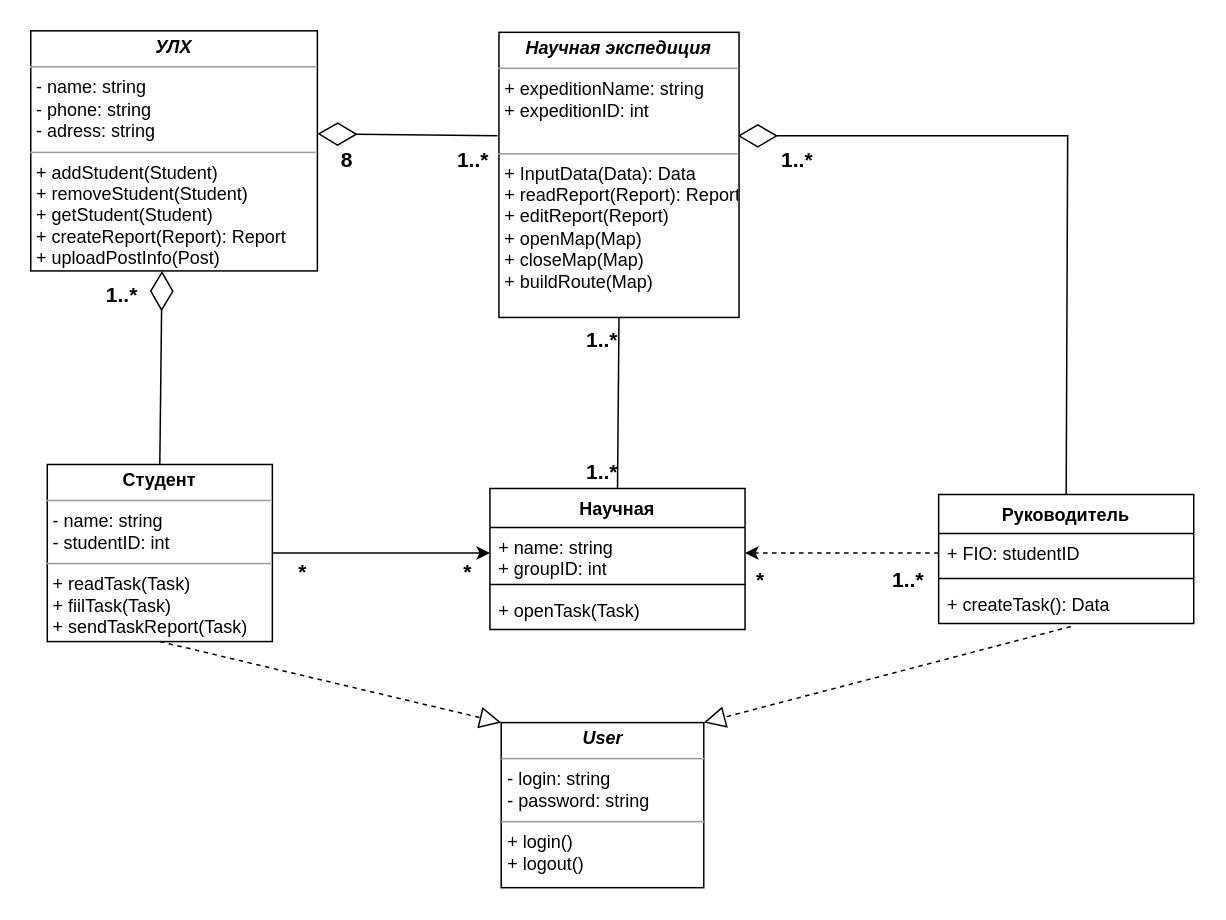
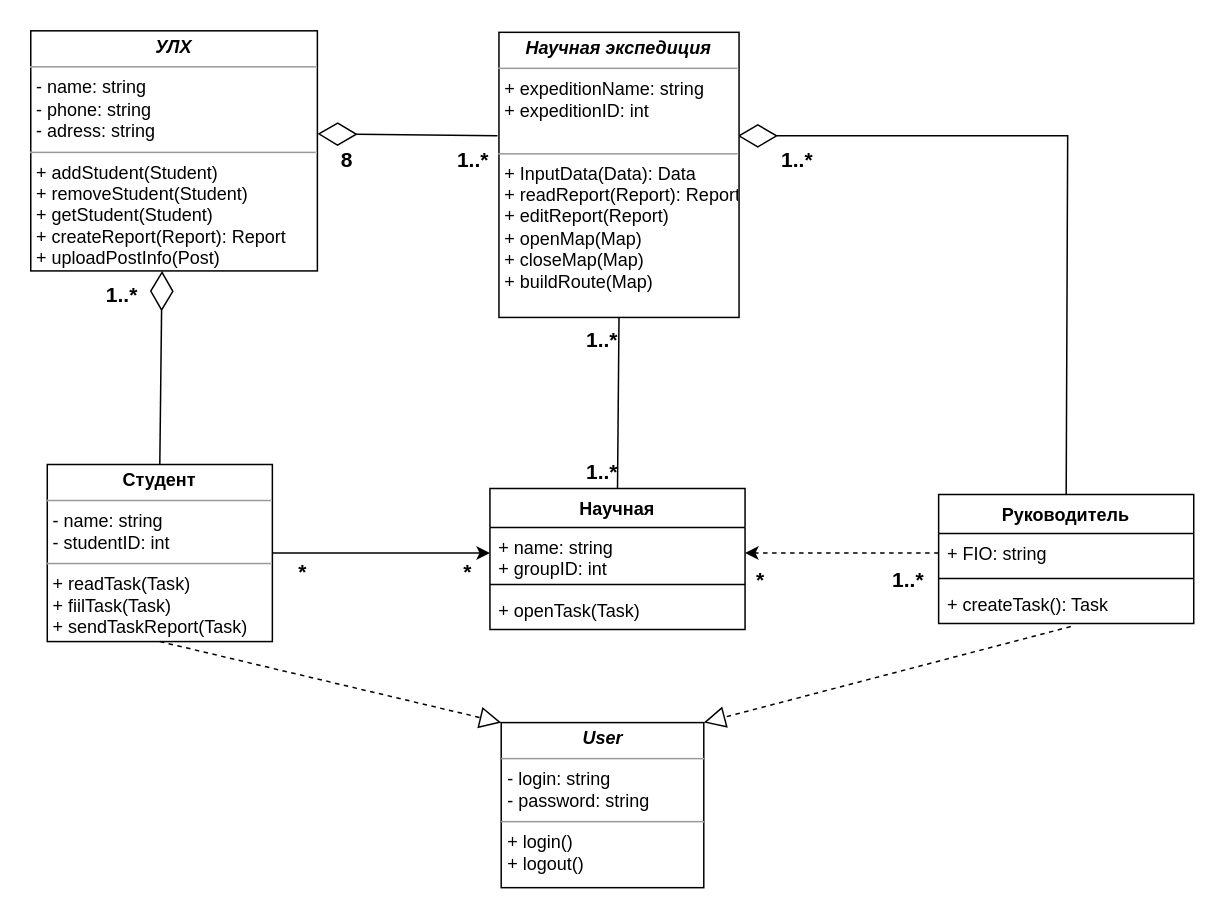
node "+ FIO: studentID": label "+ FIO: studentID" -> "+ FIO: string"
node "+ createTask(): Data": label "+ createTask(): Data" -> "+ createTask(): Task"
